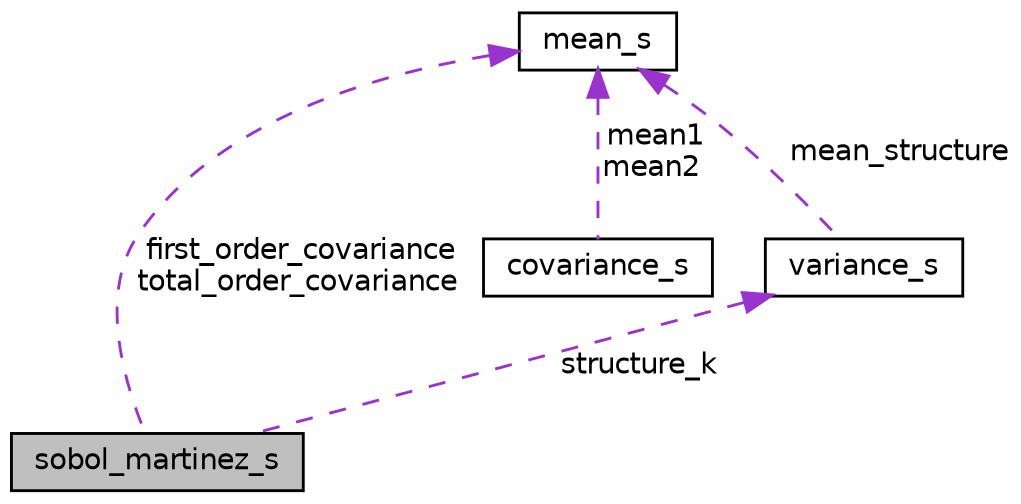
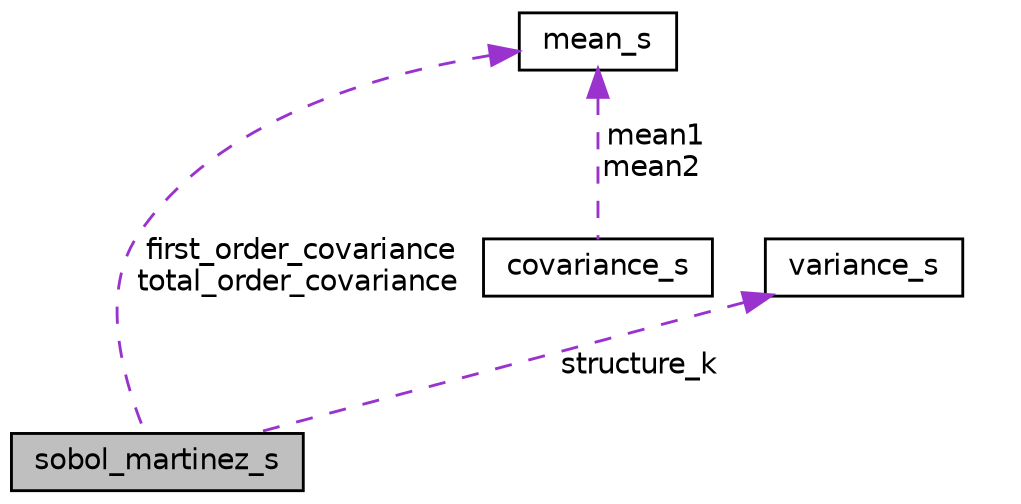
edge "variance_s" -> "mean_s": removed, label "mean_structure"
